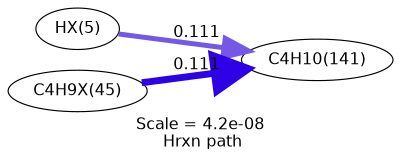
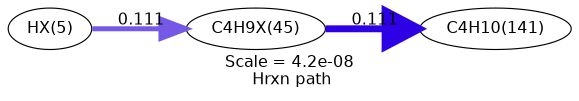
edge "HX(5)" -> "C4H10(141)": now "HX(5)" -> "C4H9X(45)"
